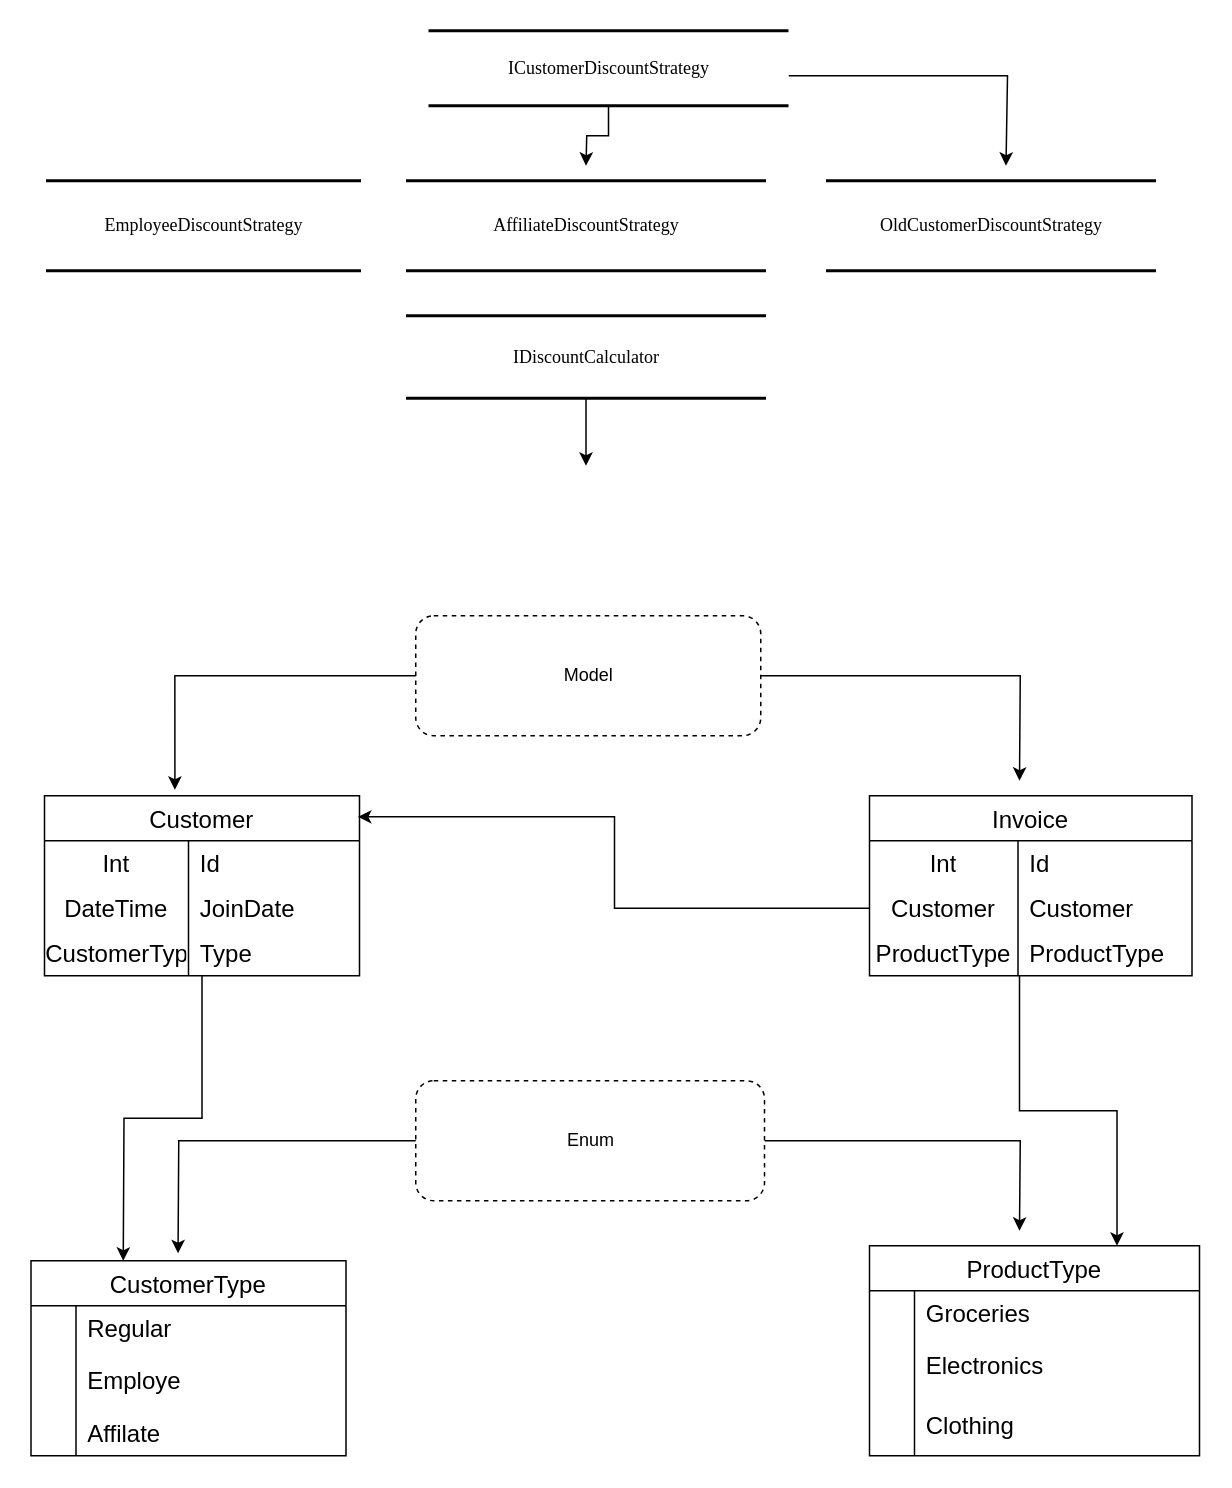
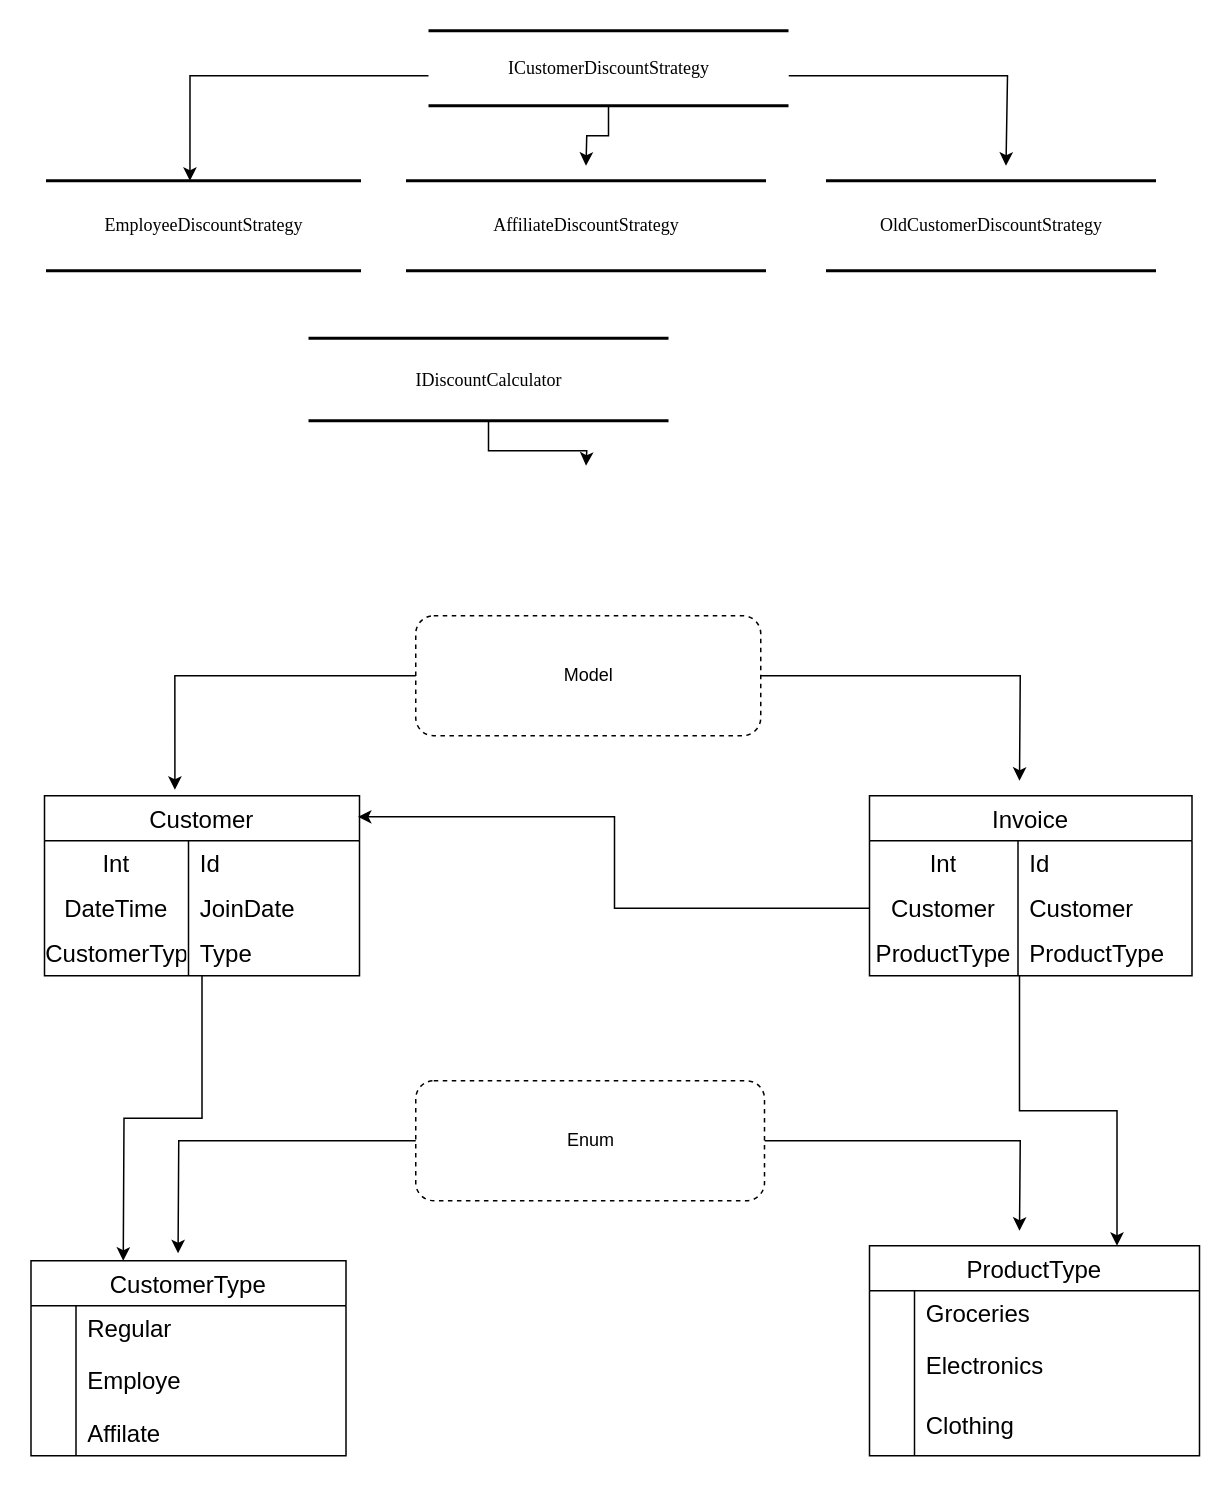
edge "ICustomerDiscountStrategy" -> "EmployeeDiscountStrategy": added
node "IDiscountCalculator": moved (586, 357) -> (488, 380)
